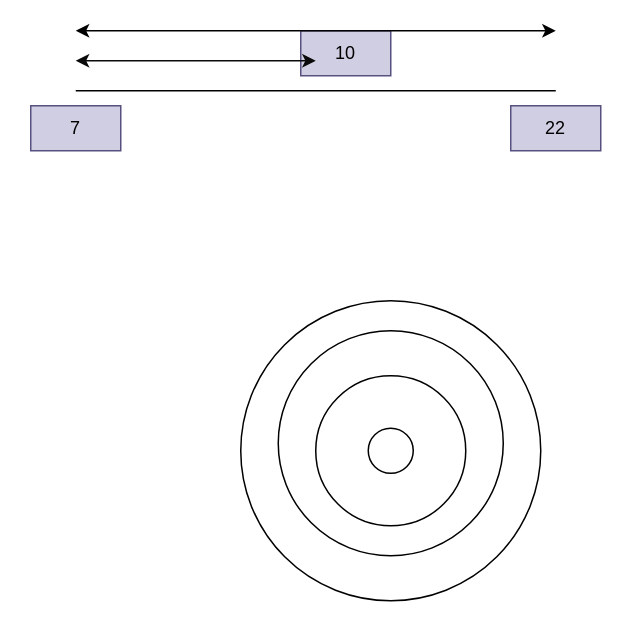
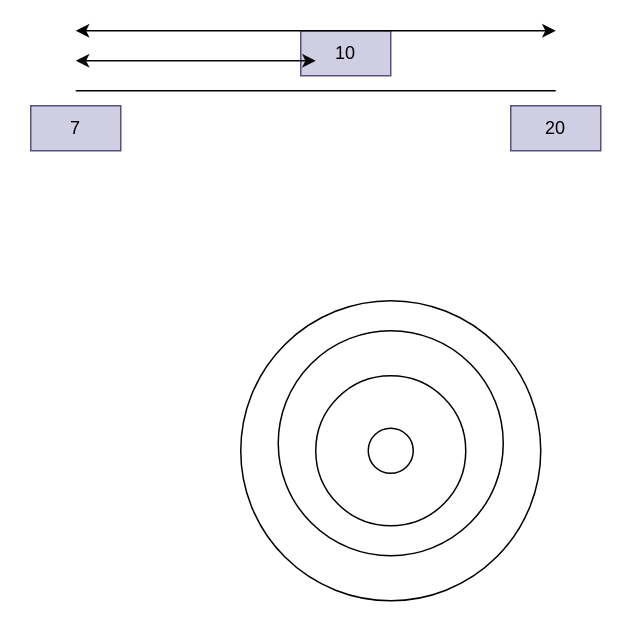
node "22": label "22" -> "20"
